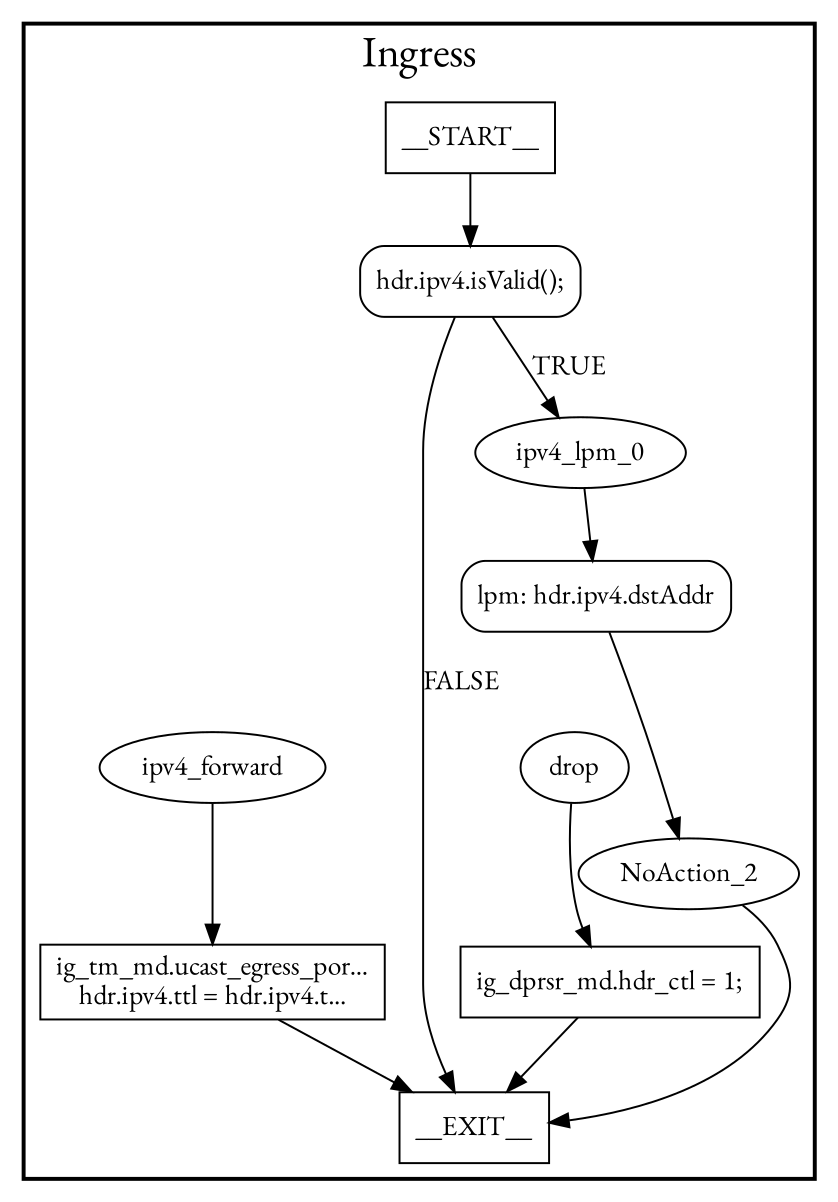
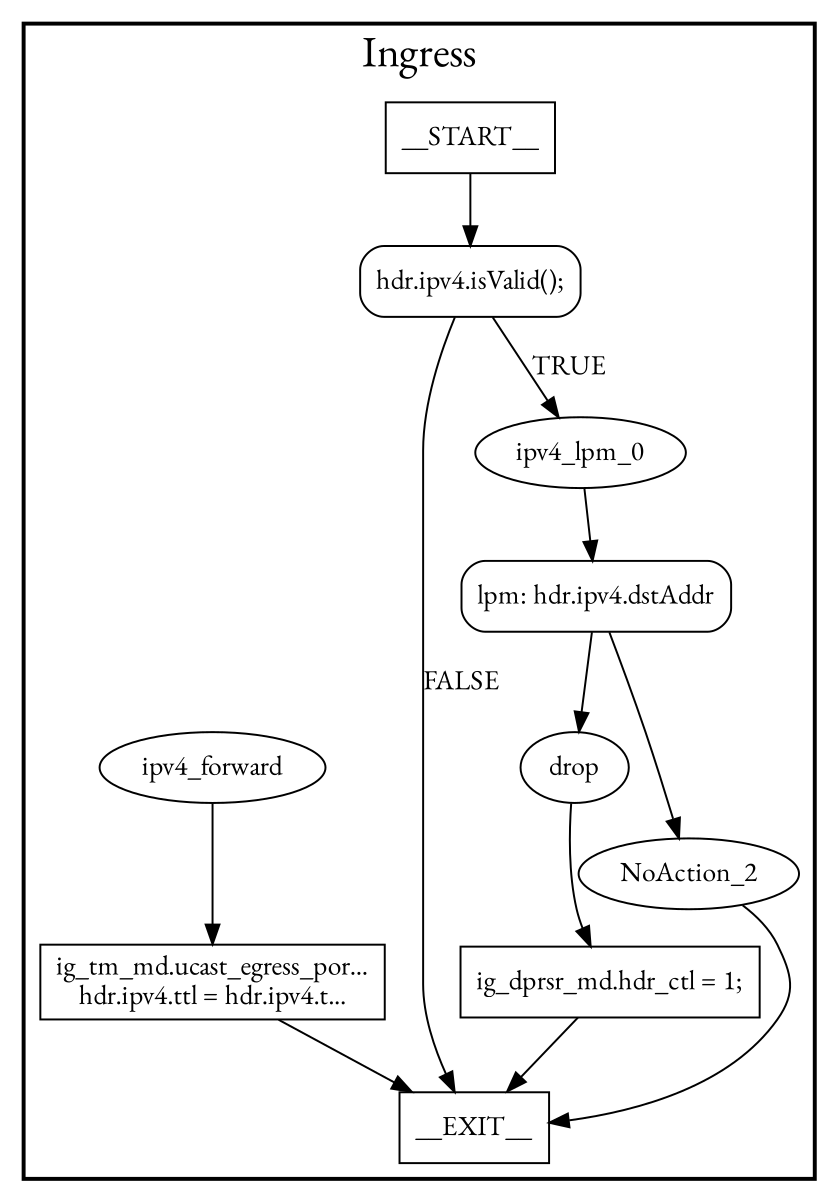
edge "lpm: hdr.ipv4.dstAddr" -> "drop": added
